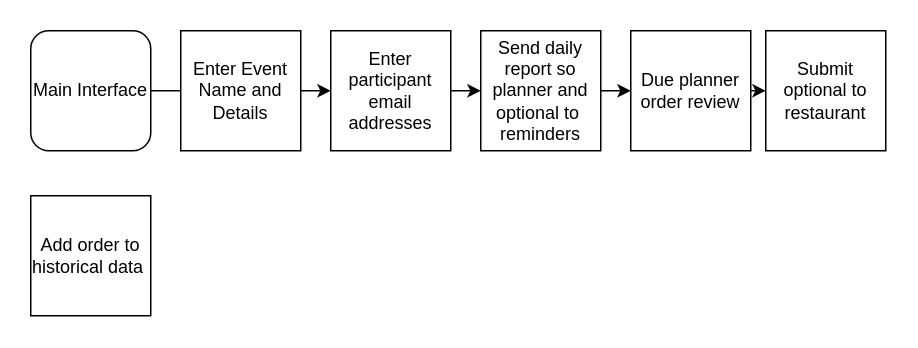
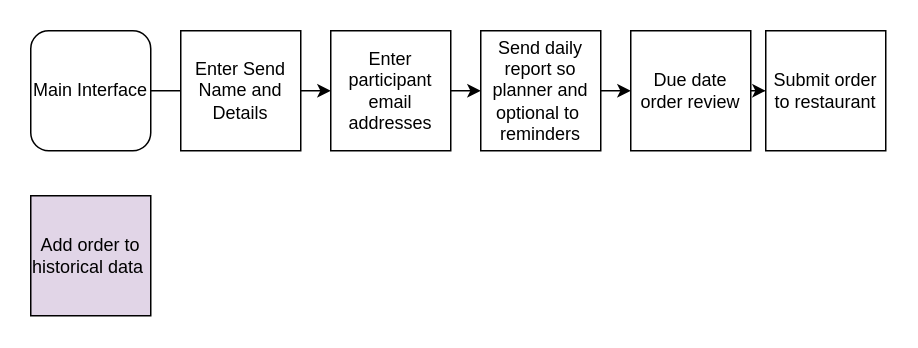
node "Enter Event Name and Details": label "Enter Event Name and Details" -> "Enter Send Name and Details"
node "Due planner order review": label "Due planner order review" -> "Due date order review"
node "Submit optional to restaurant": label "Submit optional to restaurant" -> "Submit order to restaurant"
node "Add order to historical data": fillcolor #ffffff -> #e1d5e7
